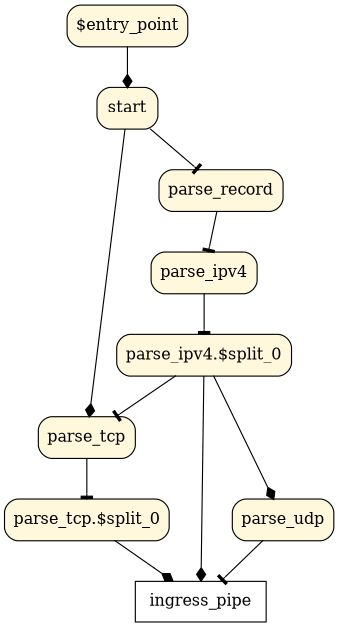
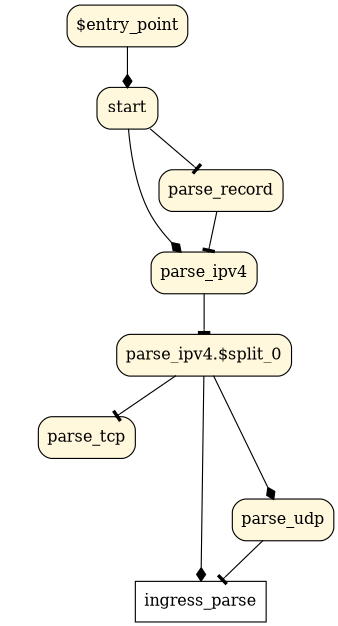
edge "start" -> "parse_tcp": now "start" -> "parse_ipv4"
node "parse_tcp.$split_0": removed
node "ingress_pipe": label "ingress_pipe" -> "ingress_parse"
